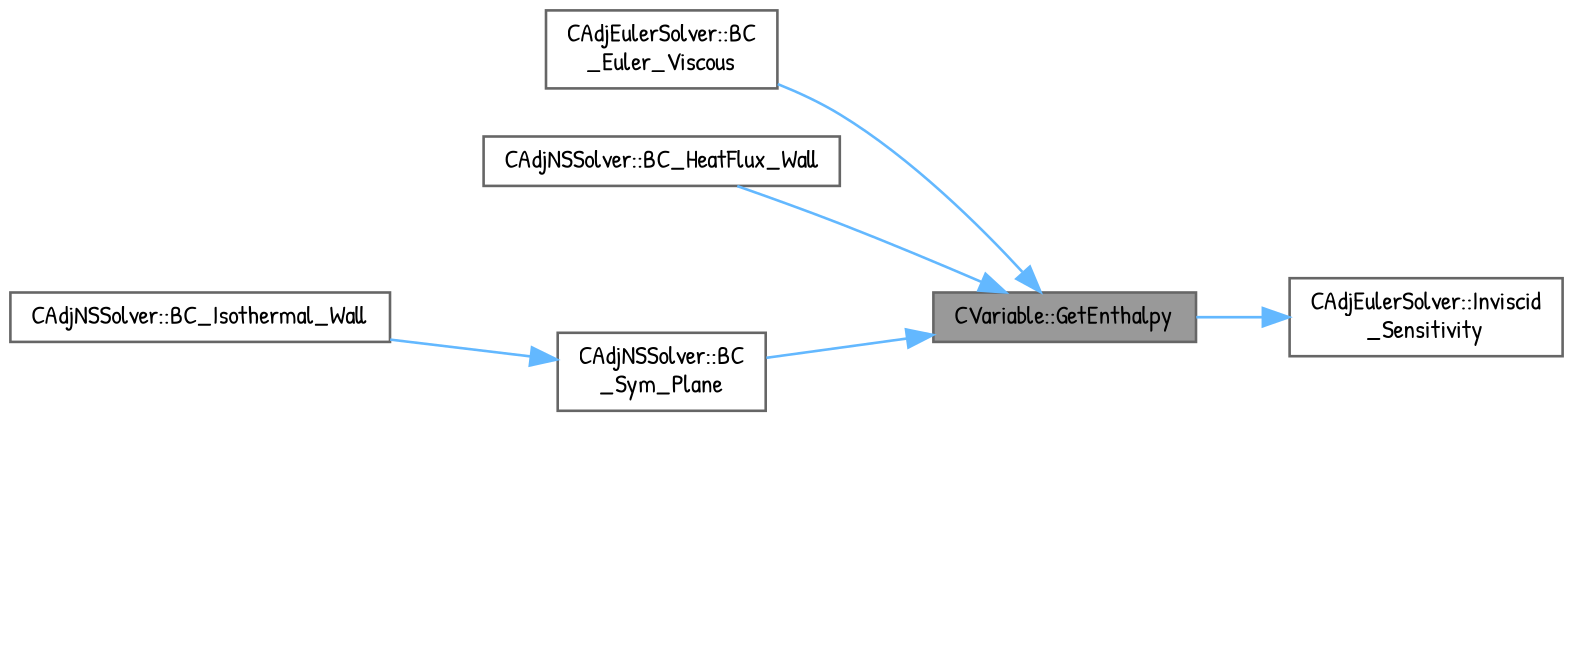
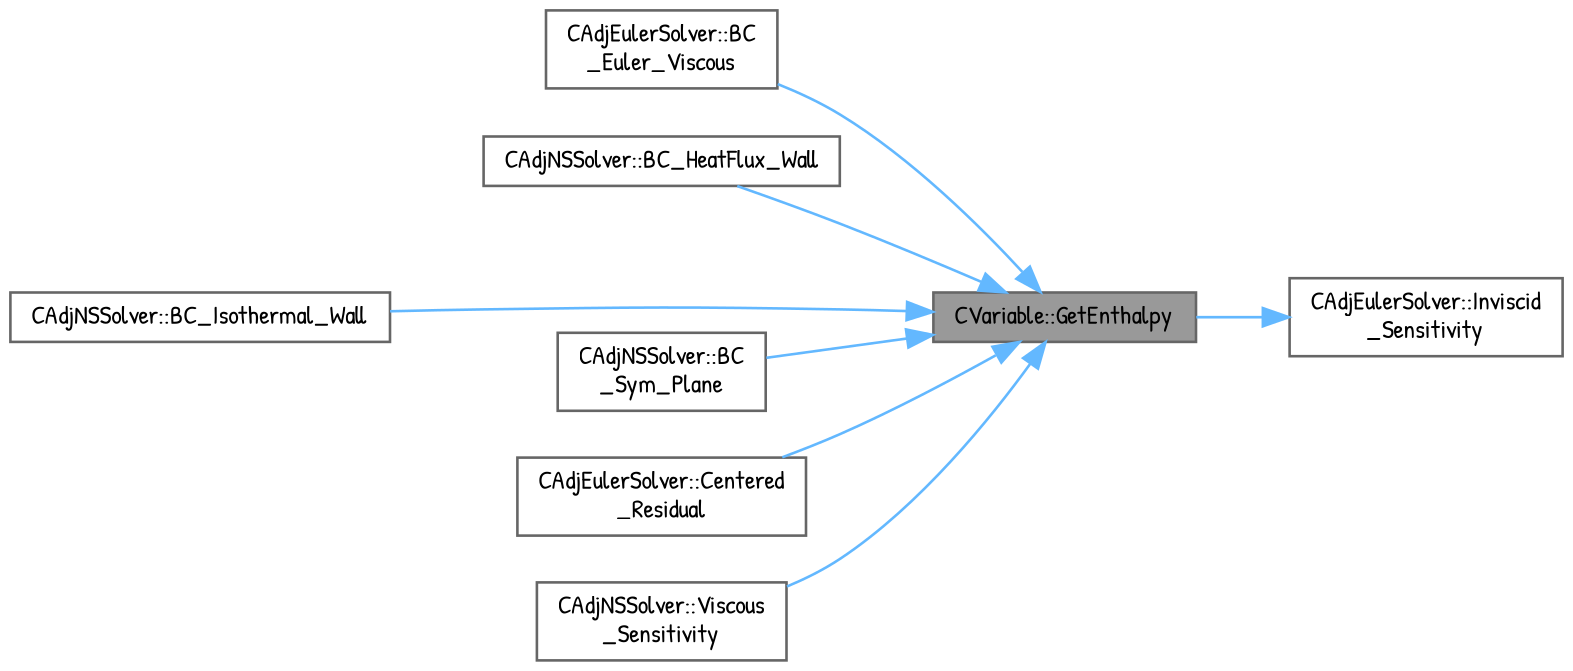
edge "CAdjNSSolver::BC_Isothermal_Wall" -> "CAdjNSSolver::BC _Sym_Plane": now "CAdjNSSolver::BC_Isothermal_Wall" -> "CVariable::GetEnthalpy"
node "CAdjEulerSolver::Centered _Residual": added
node "CAdjNSSolver::Viscous _Sensitivity": added
